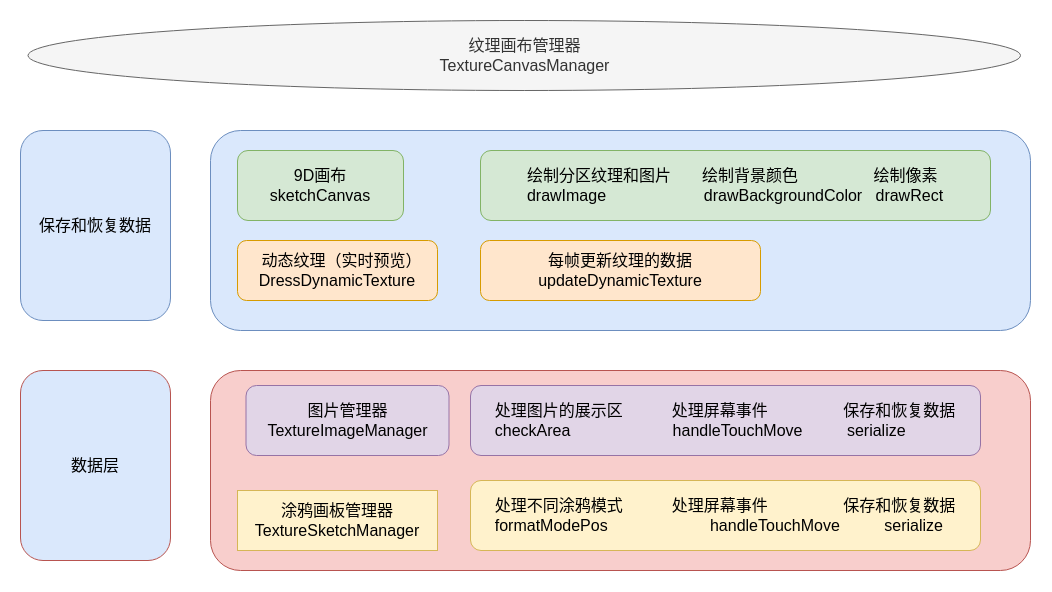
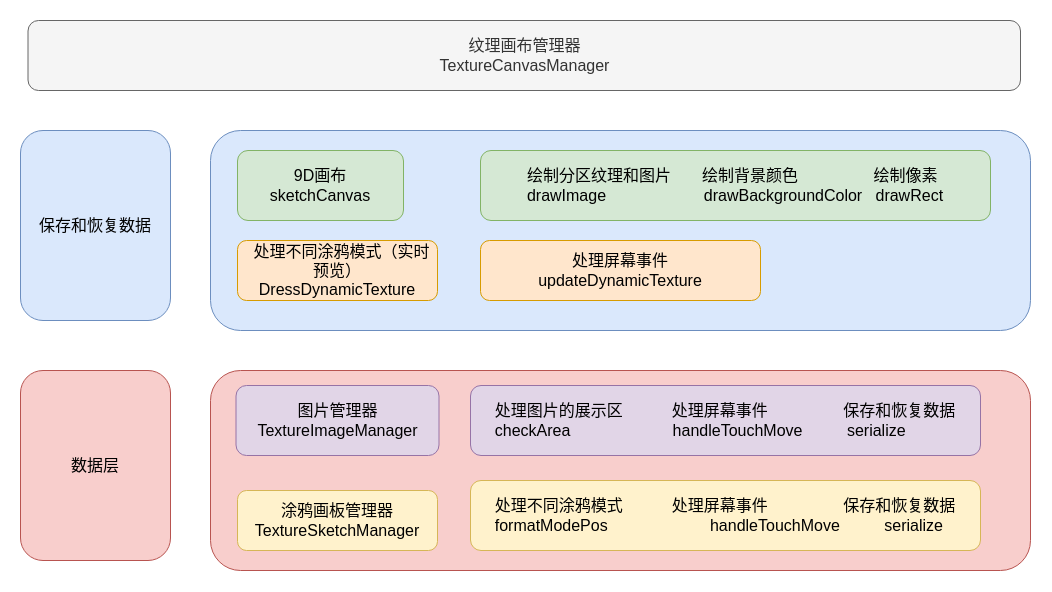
node "纹理画布管理器 TextureCanvasManager": shape ellipse -> rounded rectangle
node "动态纹理（实时预览） DressDynamicTexture": label "动态纹理（实时预览） DressDynamicTexture" -> "处理不同涂鸦模式（实时预览） DressDynamicTexture"
node "每帧更新纹理的数据 updateDynamicTexture": label "每帧更新纹理的数据 updateDynamicTexture" -> "处理屏幕事件 updateDynamicTexture"
node "图片管理器 TextureImageManager": moved (348, 421) -> (338, 421)
node "数据层": fillcolor #dae8fc -> #f8cecc
node "涂鸦画板管理器 TextureSketchManager": shape rectangle -> rounded rectangle
